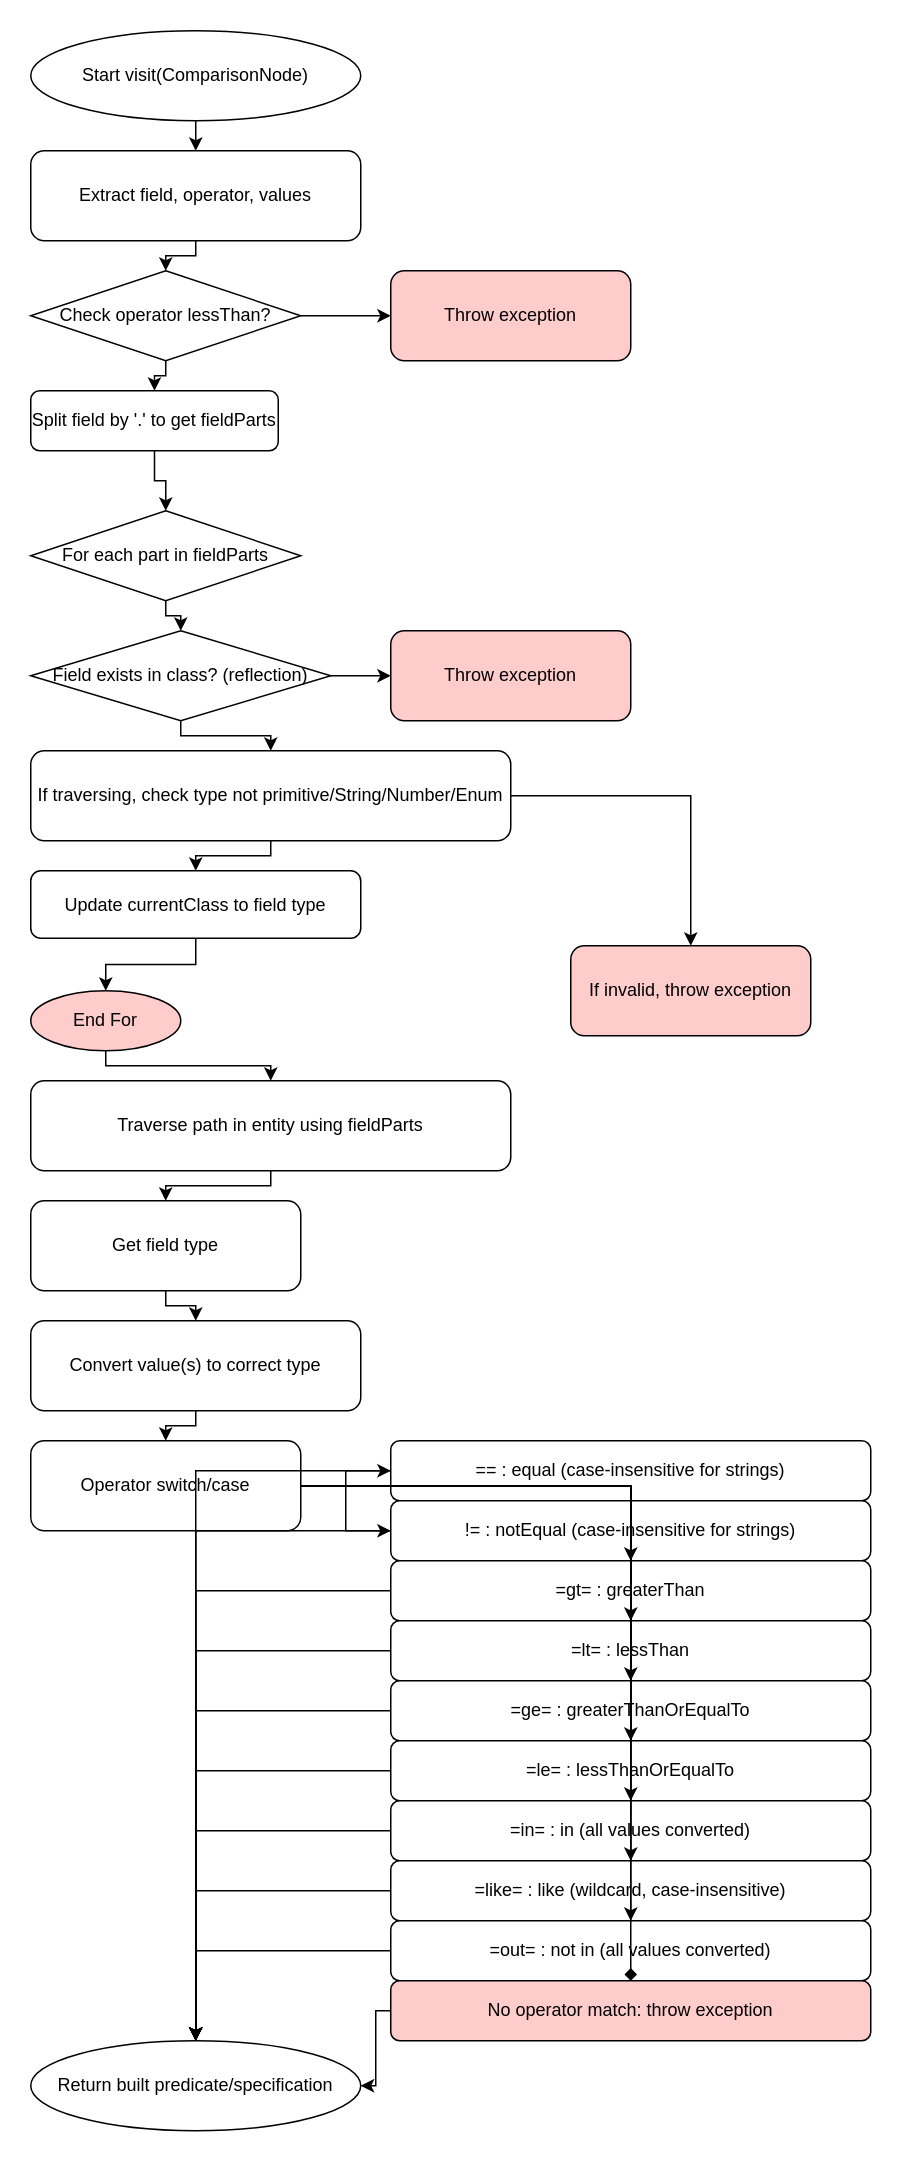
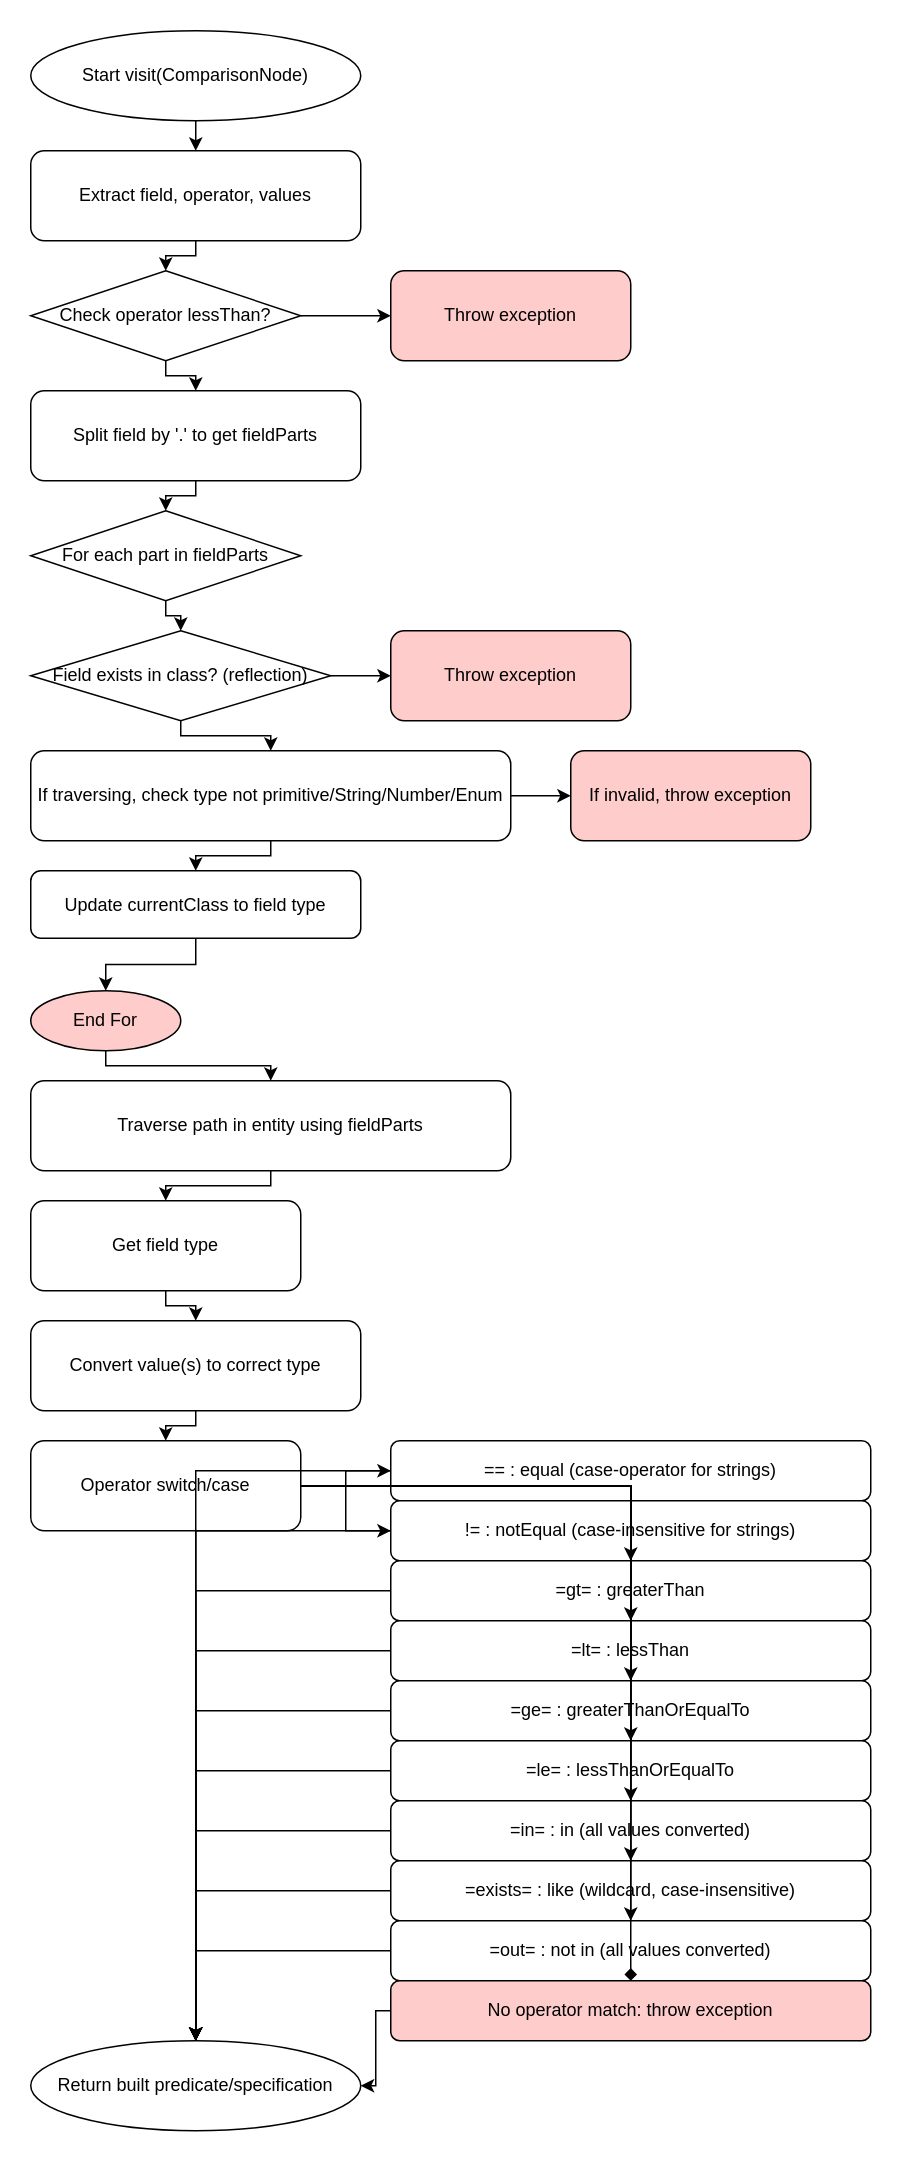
node "Split field by '.' to get fieldParts": size 248x60 -> 330x90
node "If invalid, throw exception": moved (691, 991) -> (691, 796)
node "== : equal (case-insensitive for strings)": label "== : equal (case-insensitive for strings)" -> "== : equal (case-operator for strings)"
node "=like= : like (wildcard, case-insensitive)": label "=like= : like (wildcard, case-insensitive)" -> "=exists= : like (wildcard, case-insensitive)"
